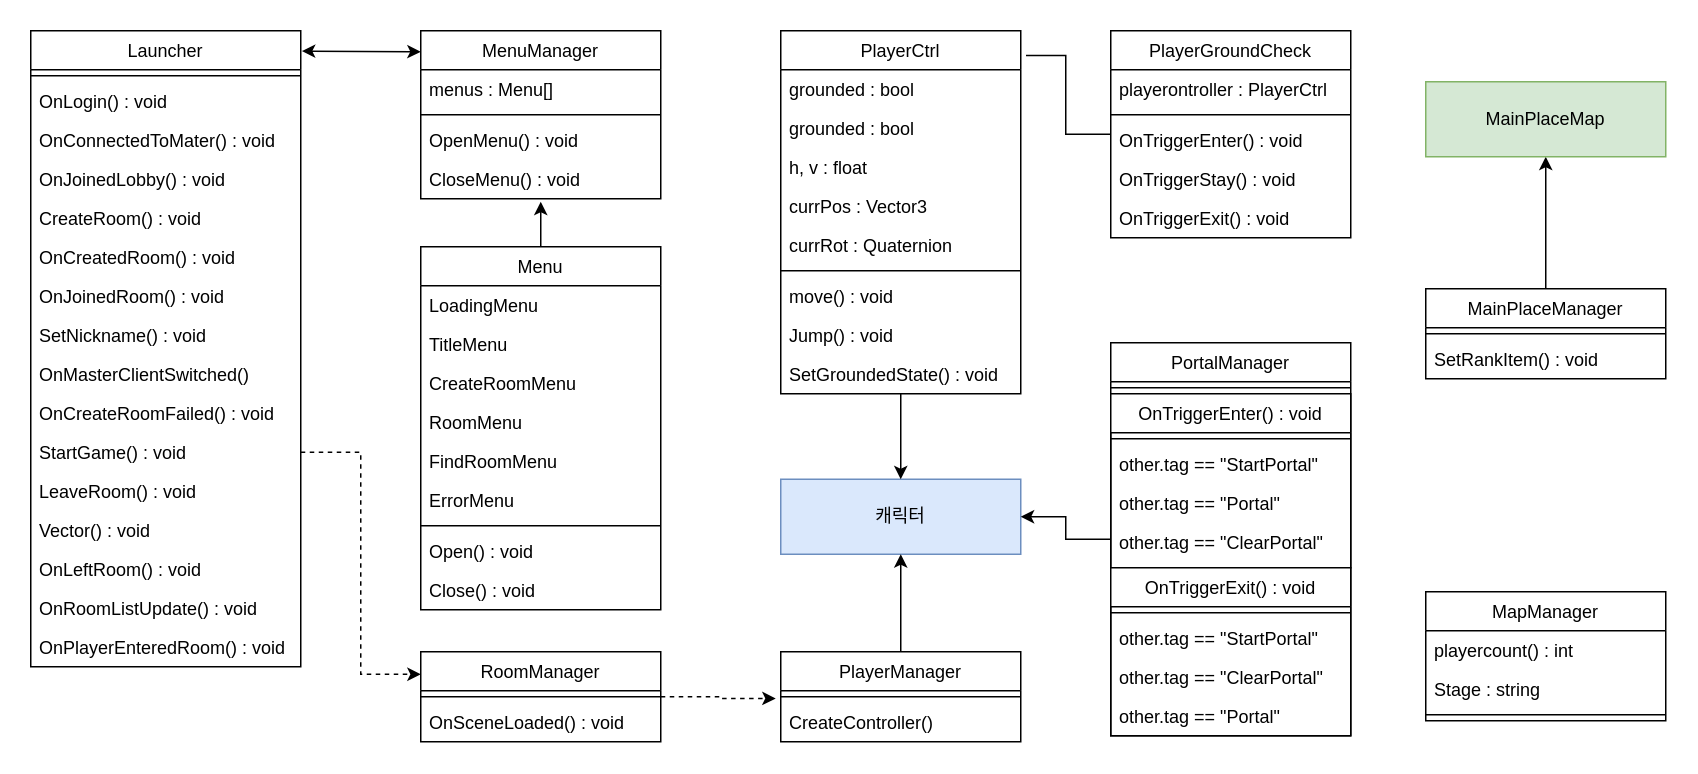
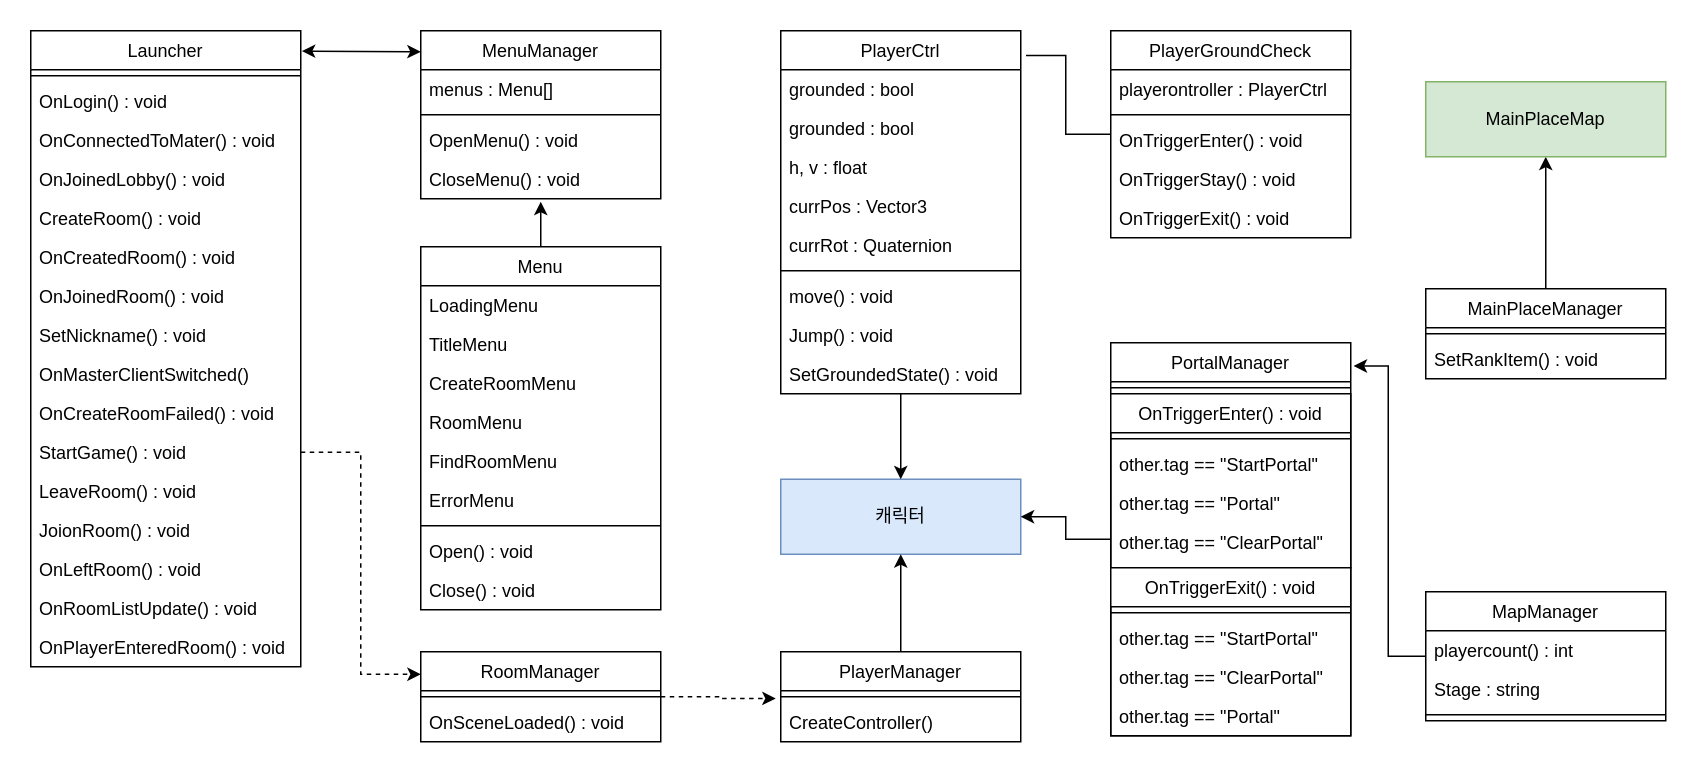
edge "MapManager" -> "PortalManager": added
node "Vector() : void": label "Vector() : void" -> "JoionRoom() : void"
